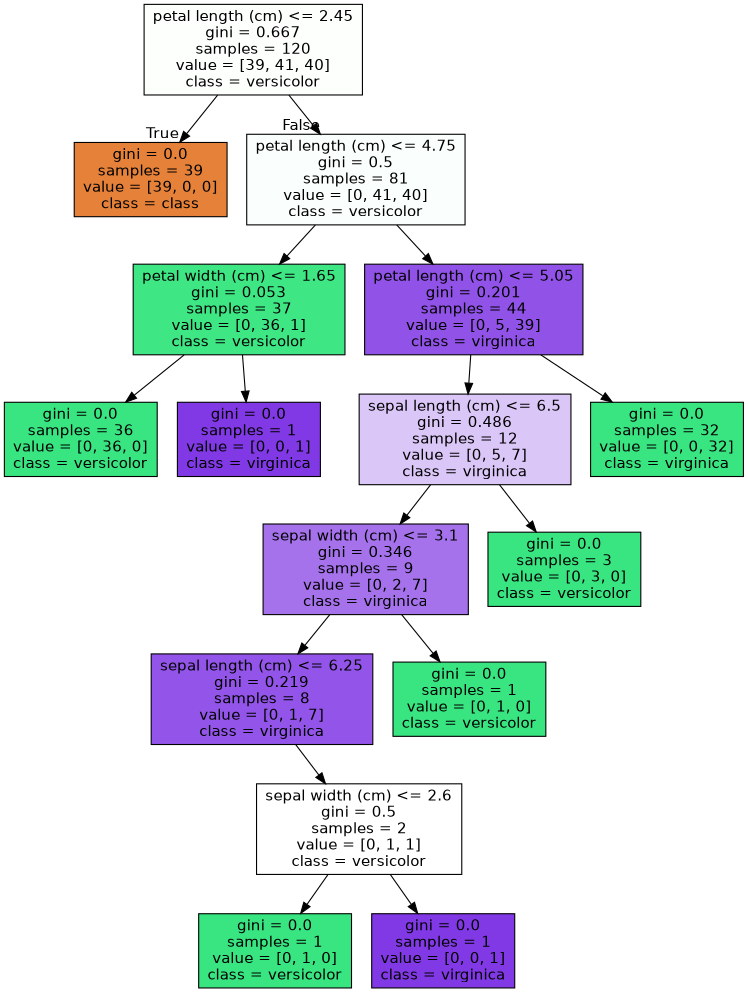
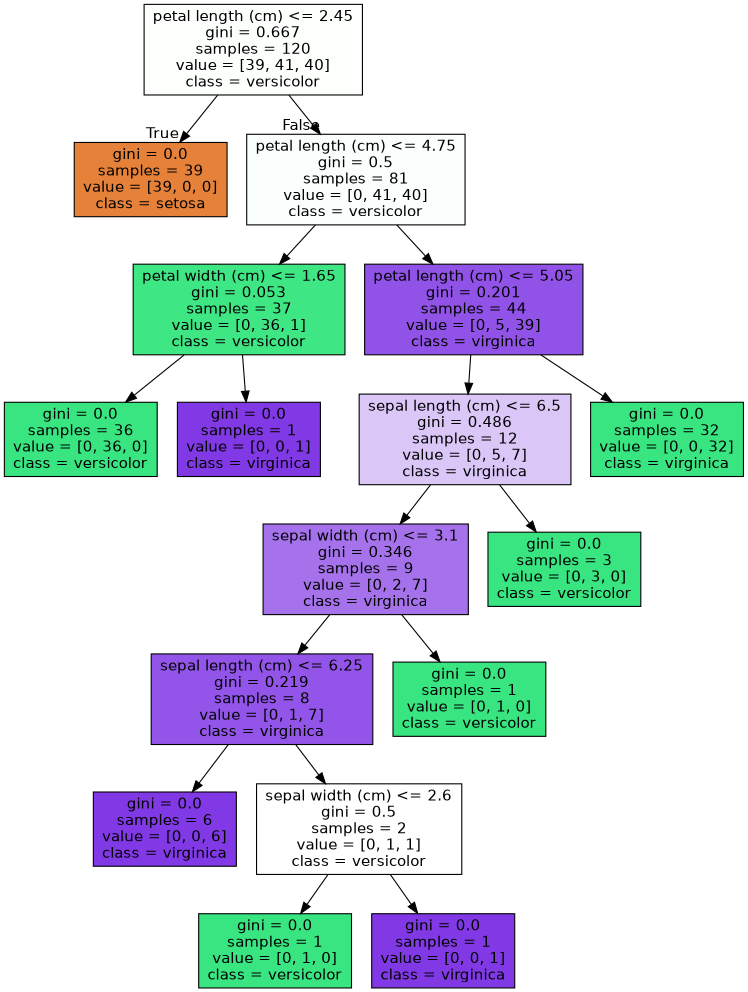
node "gini = 0.0 samples = 39 value = [39, 0, 0] class = class": label "gini = 0.0 samples = 39 value = [39, 0, 0] class = class" -> "gini = 0.0 samples = 39 value = [39, 0, 0] class = setosa"
node "gini = 0.0 samples = 6 value = [0, 0, 6] class = virginica": added
